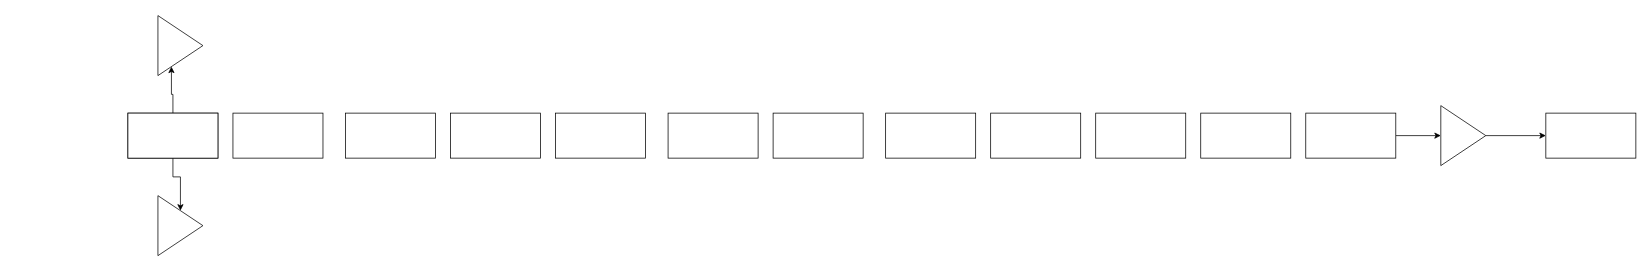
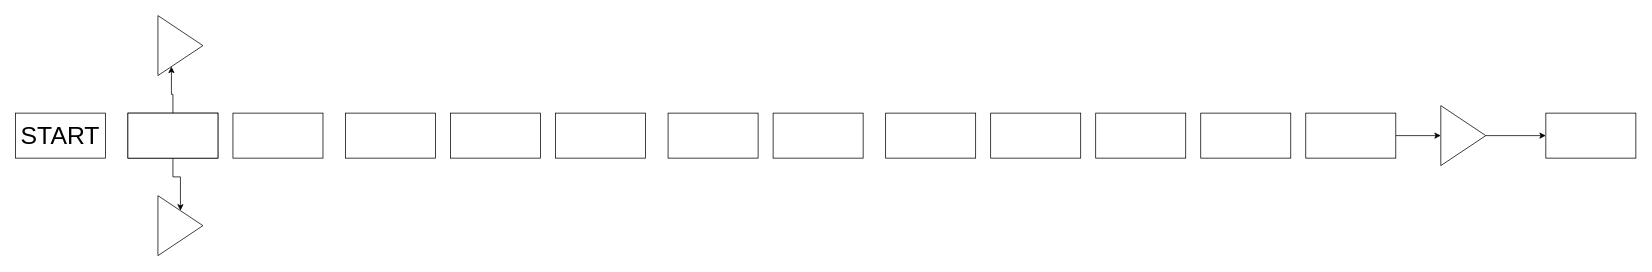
node "START": added
